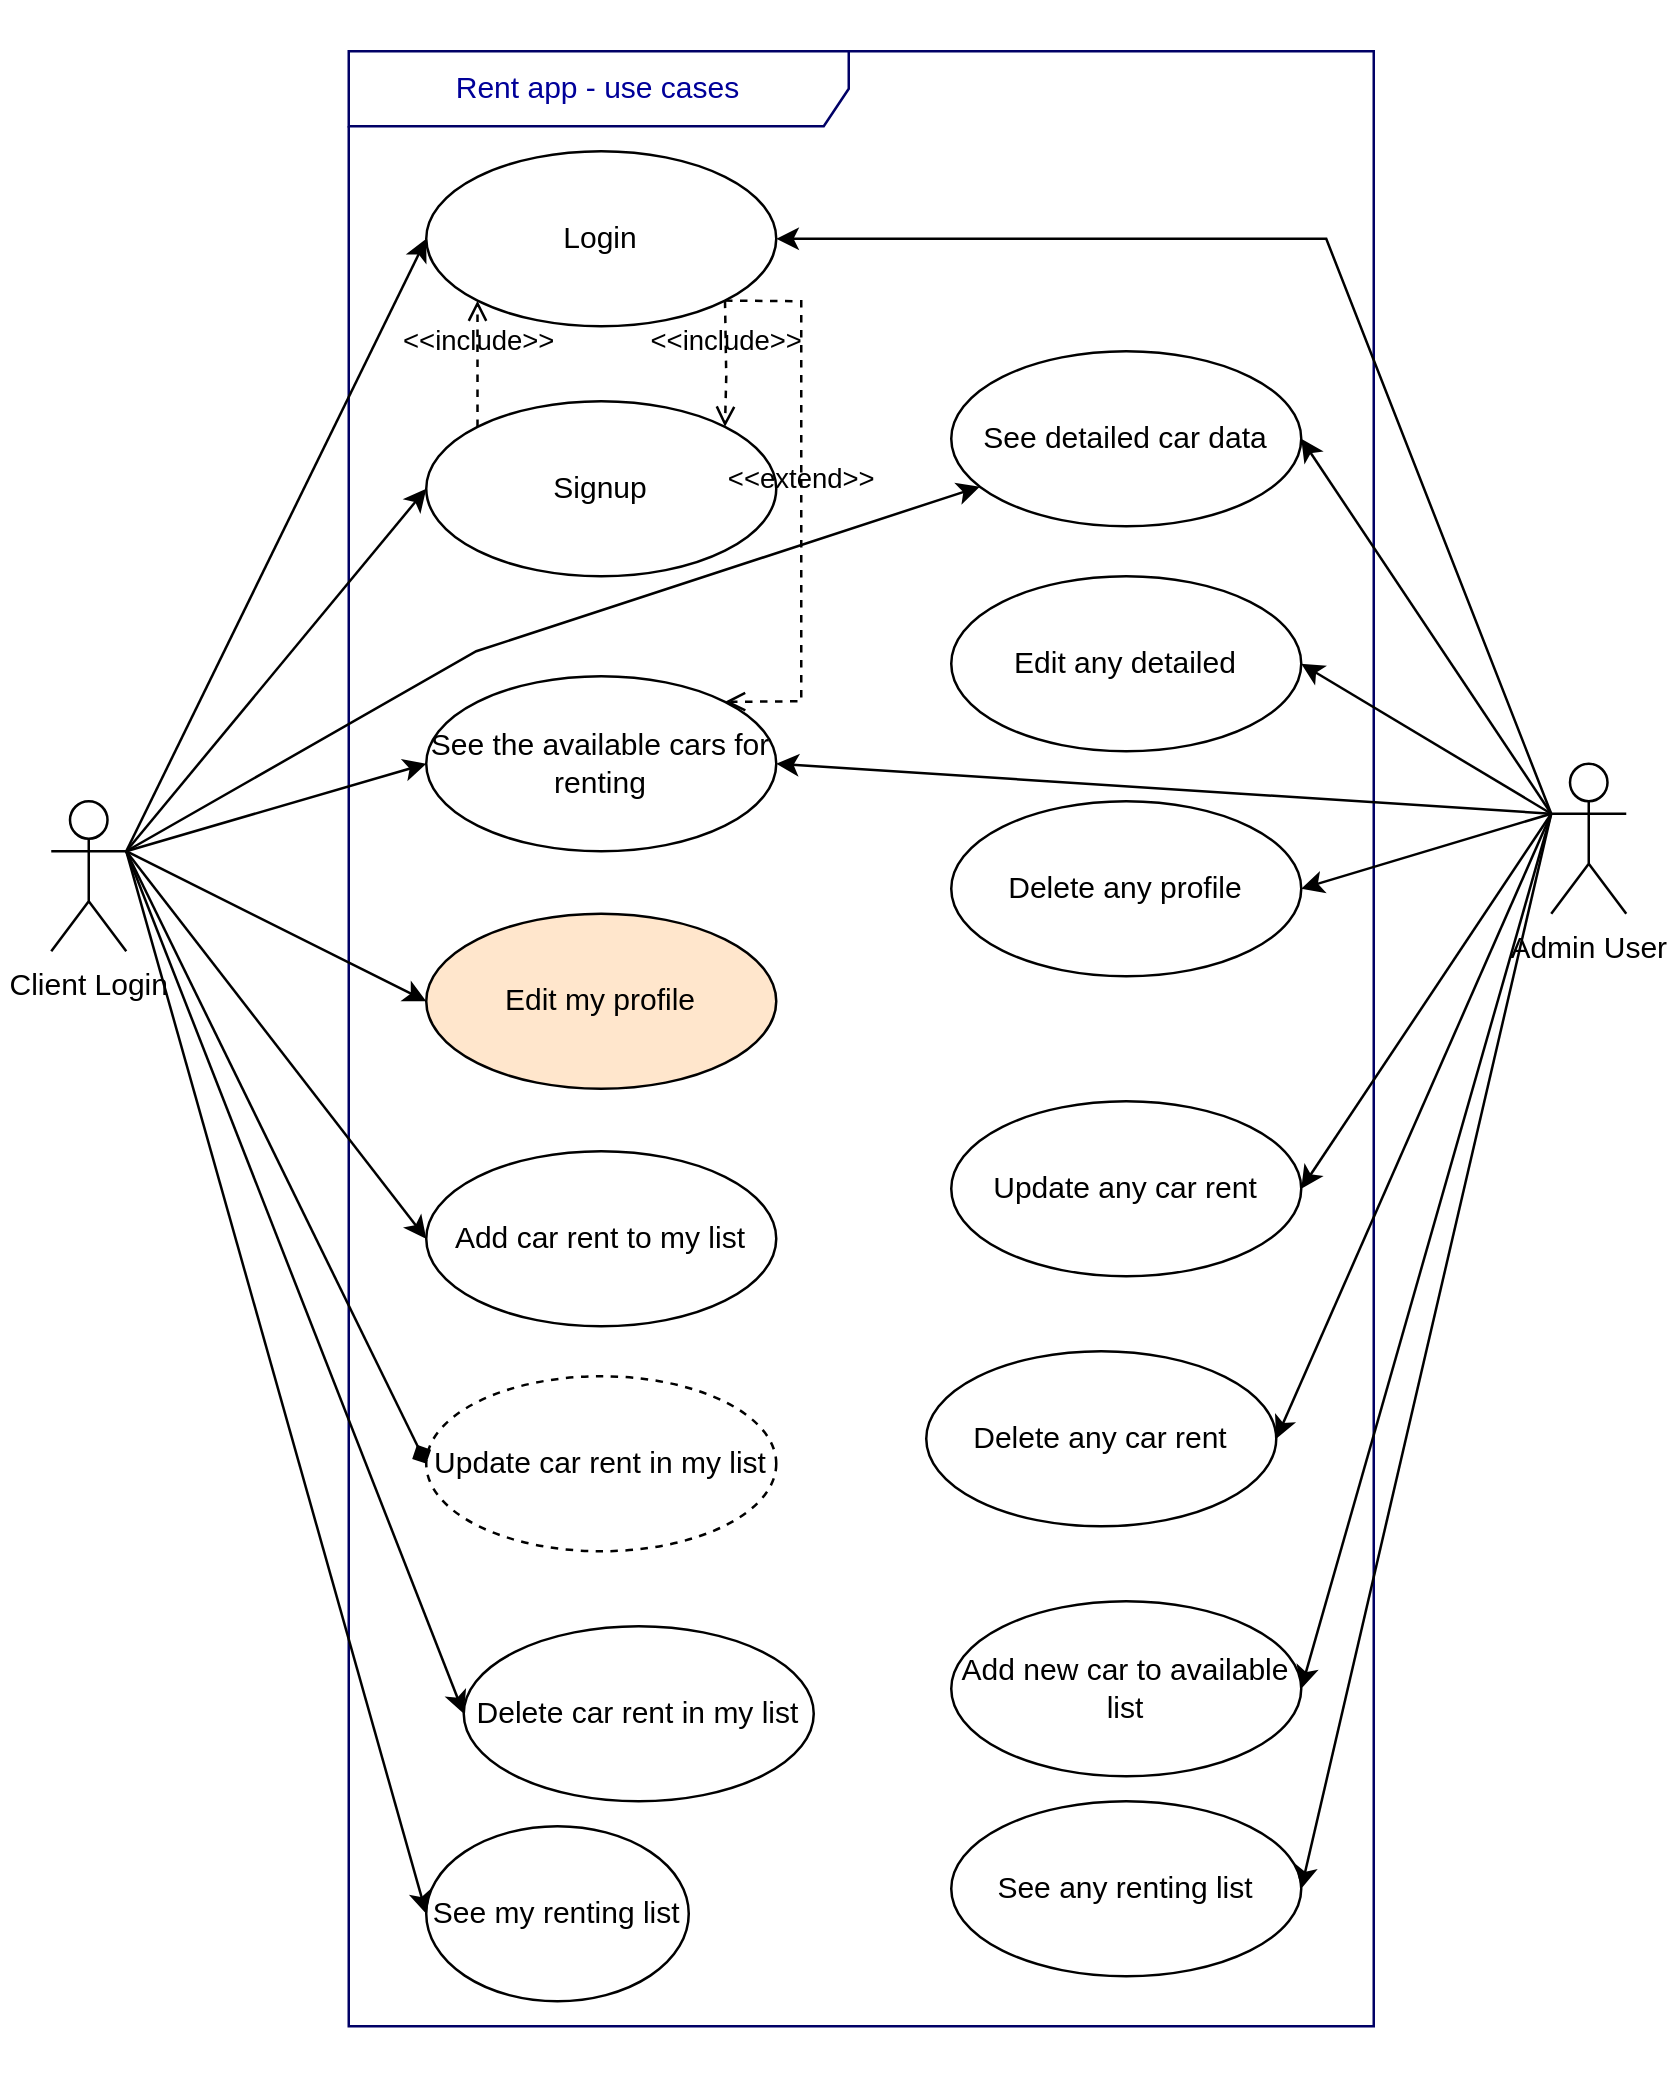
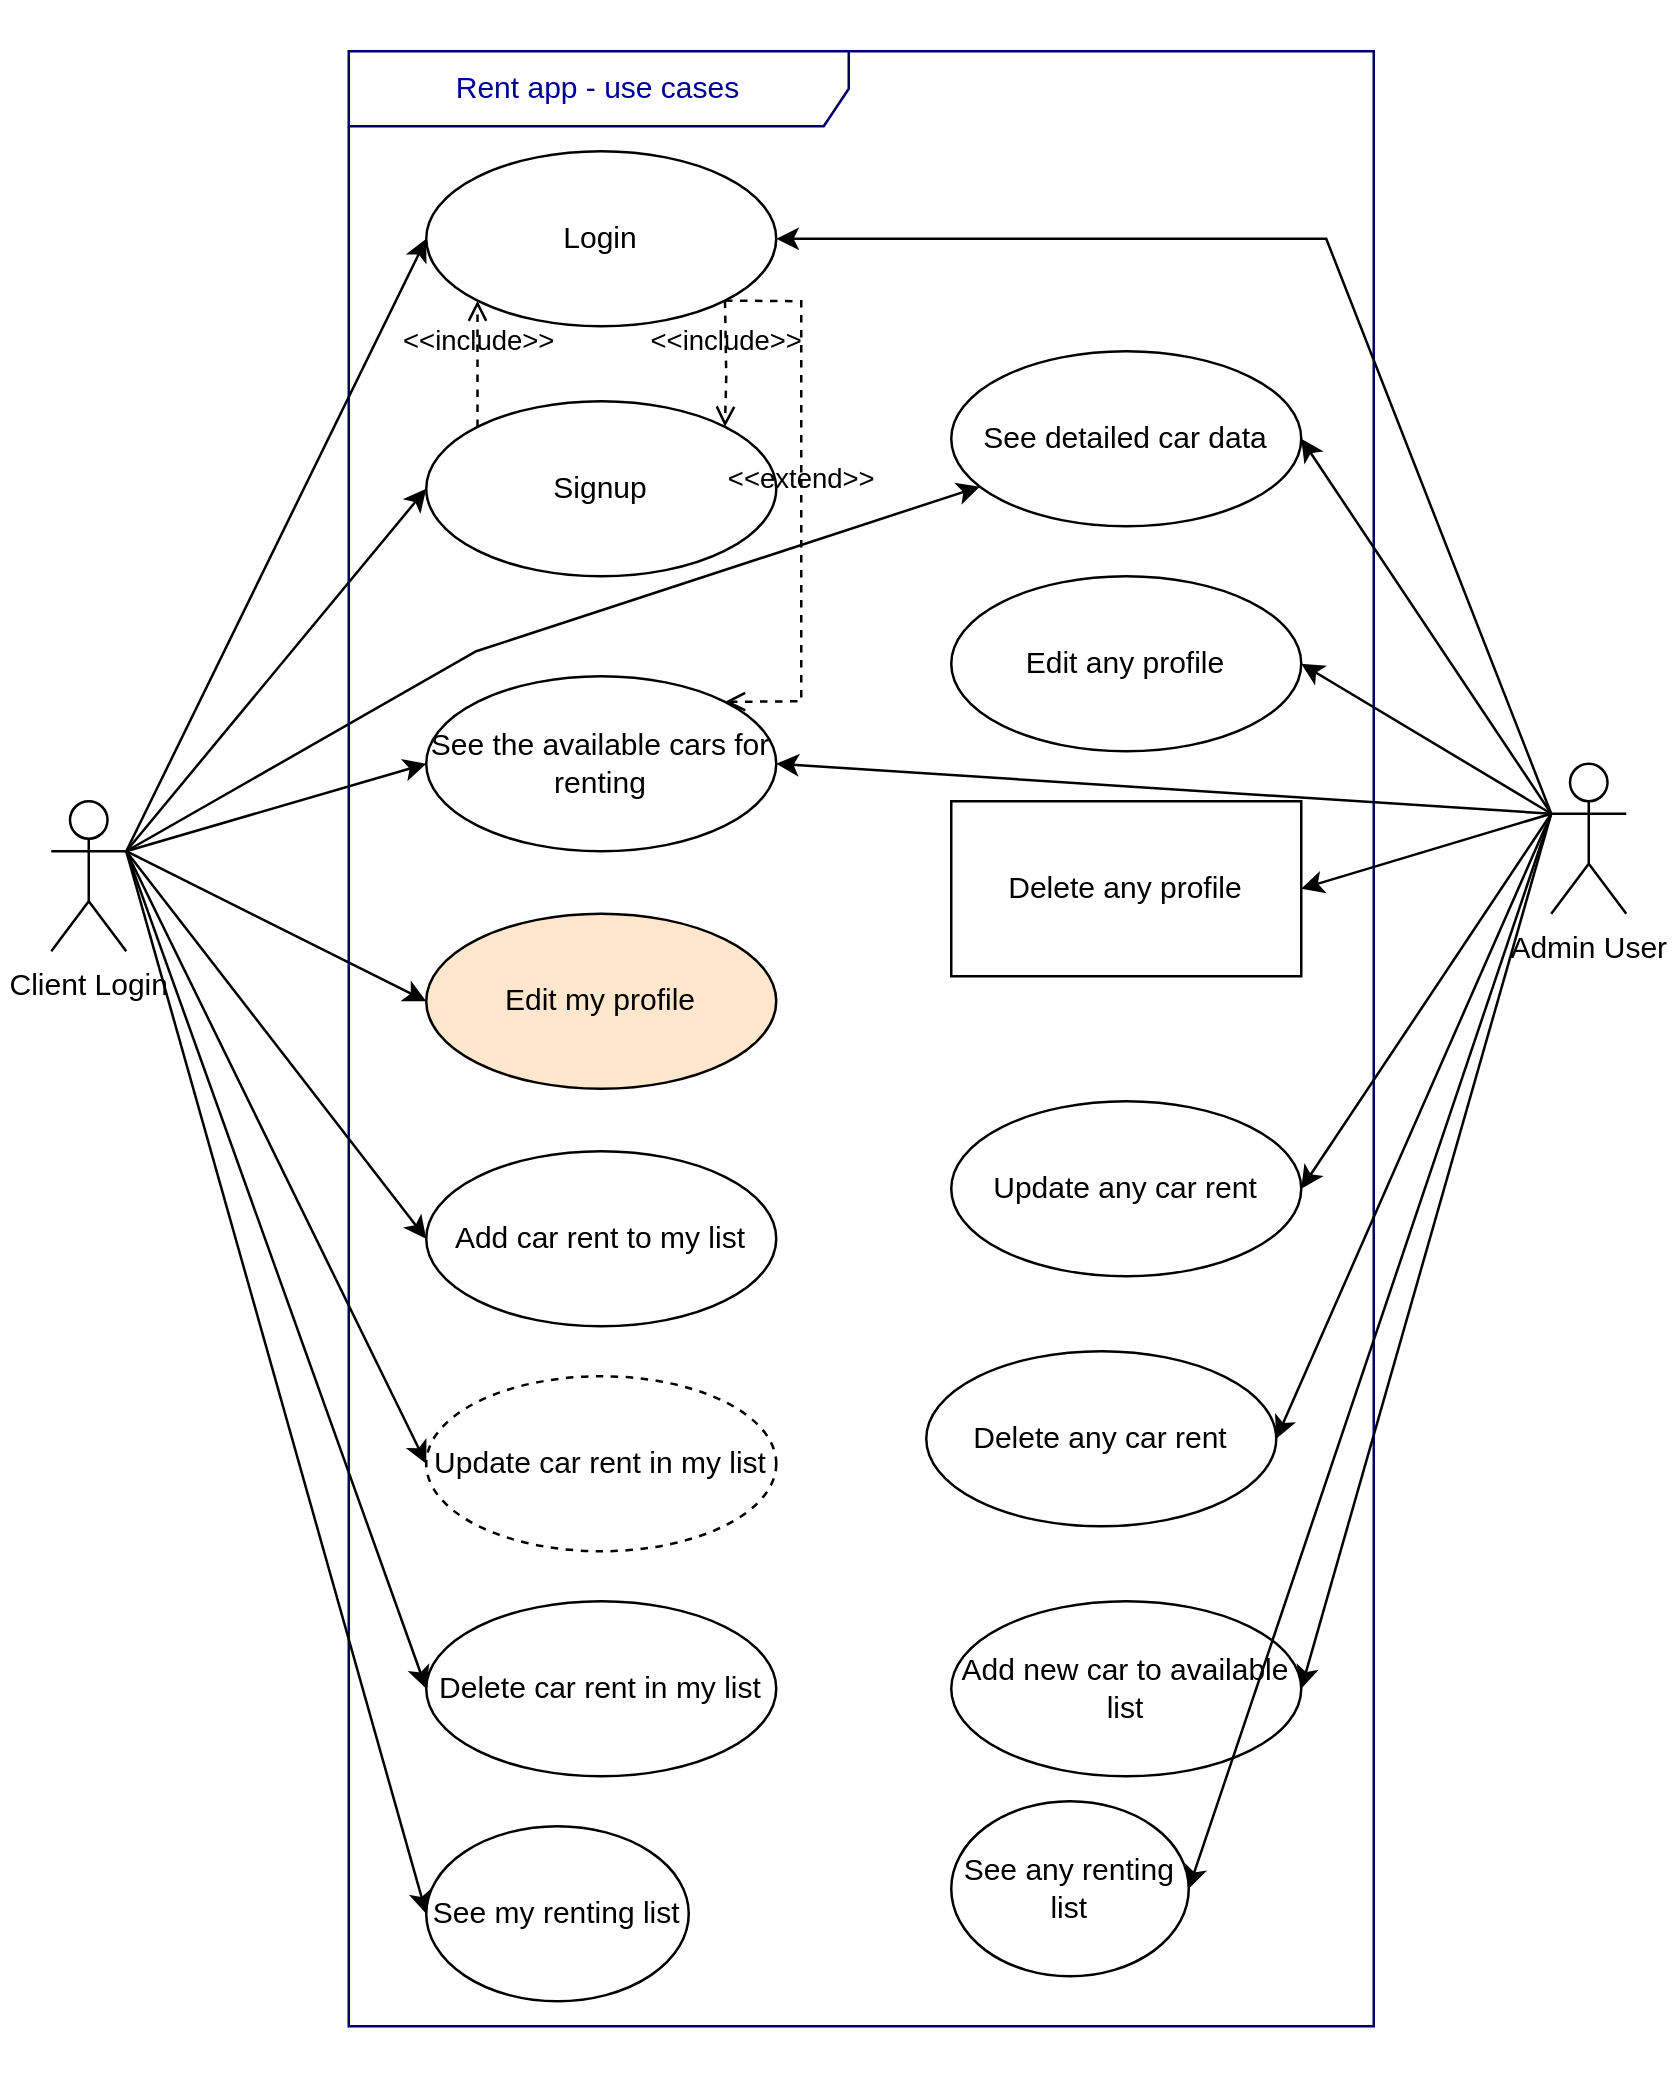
node "Edit any detailed": label "Edit any detailed" -> "Edit any profile"
node "Delete any profile": shape ellipse -> rectangle
edge "Client Login" -> "Update car rent in my list": arrowhead diamond -> classic
node "Delete car rent in my list": moved (639, 1714) -> (601, 1689)
node "See any renting list": size 350x175 -> 238x175
